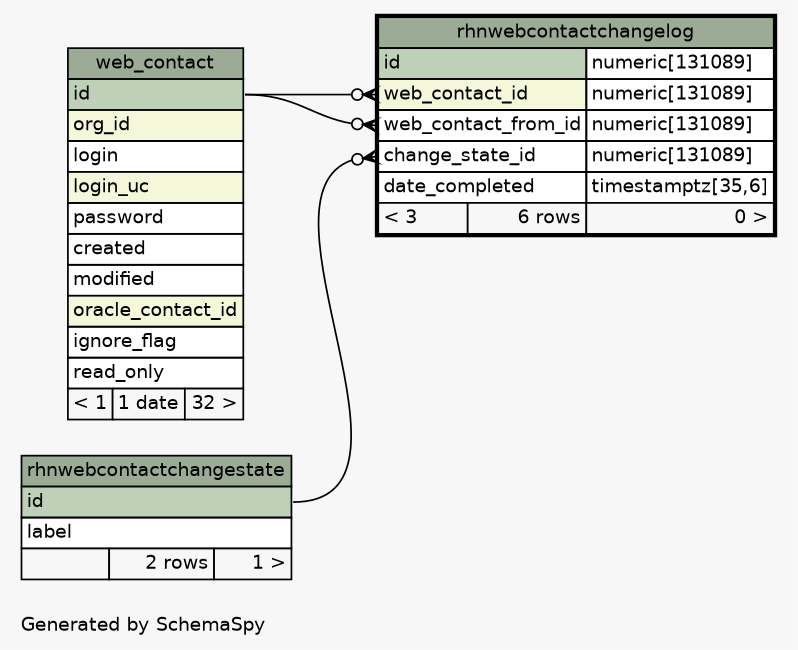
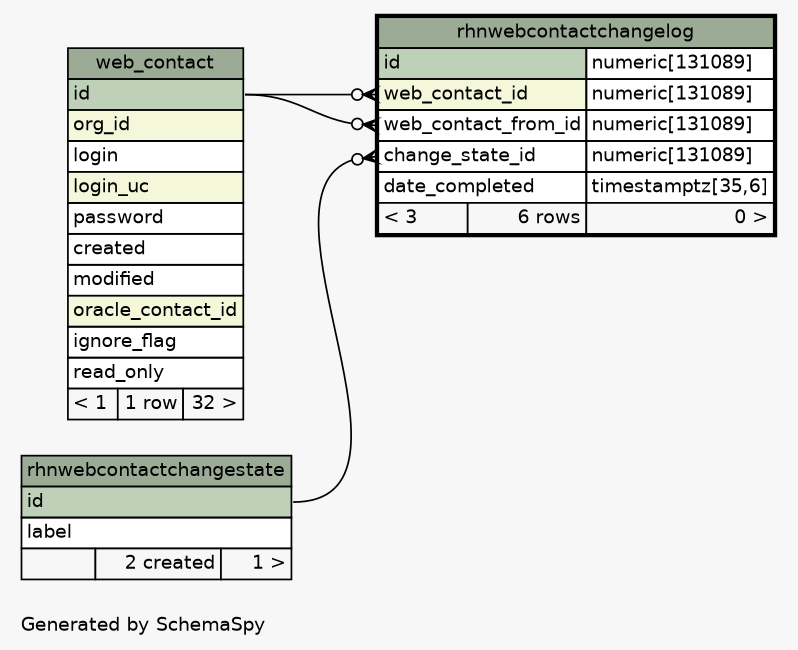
node "web_contact": text "1 date" -> "1 row"
node "rhnwebcontactchangestate": text "2 rows" -> "2 created"
